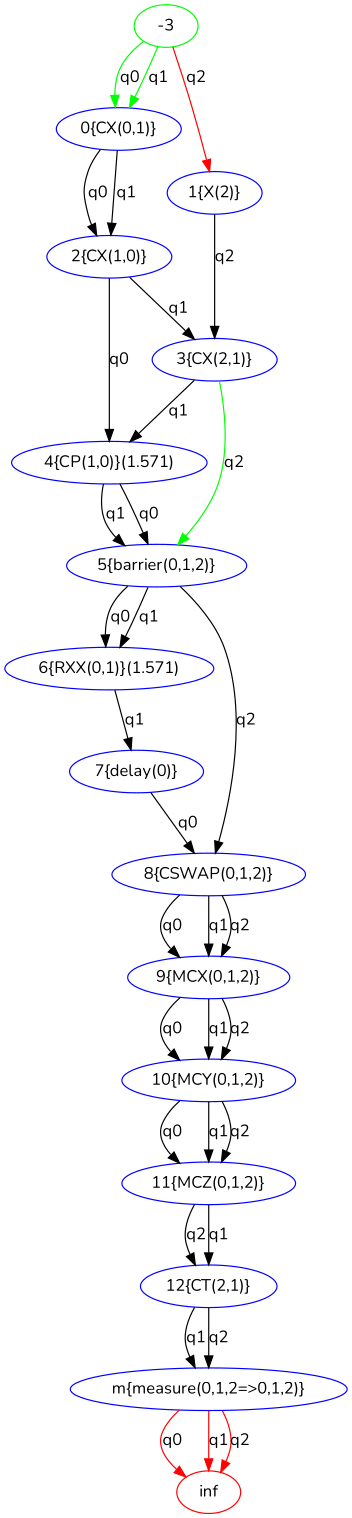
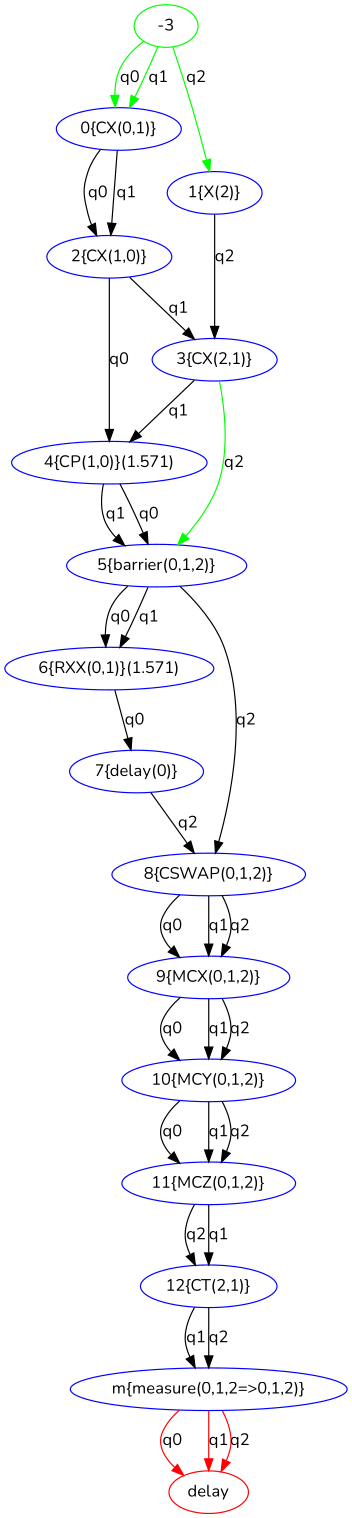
edge "-3" -> "1{X(2)}": color red -> green
edge "6{RXX(0,1)}(1.571)" -> "7{delay(0)}": label "q1" -> "q0"
edge "7{delay(0)}" -> "8{CSWAP(0,1,2)}": label "q0" -> "q2"
node "inf": label "inf" -> "delay"
